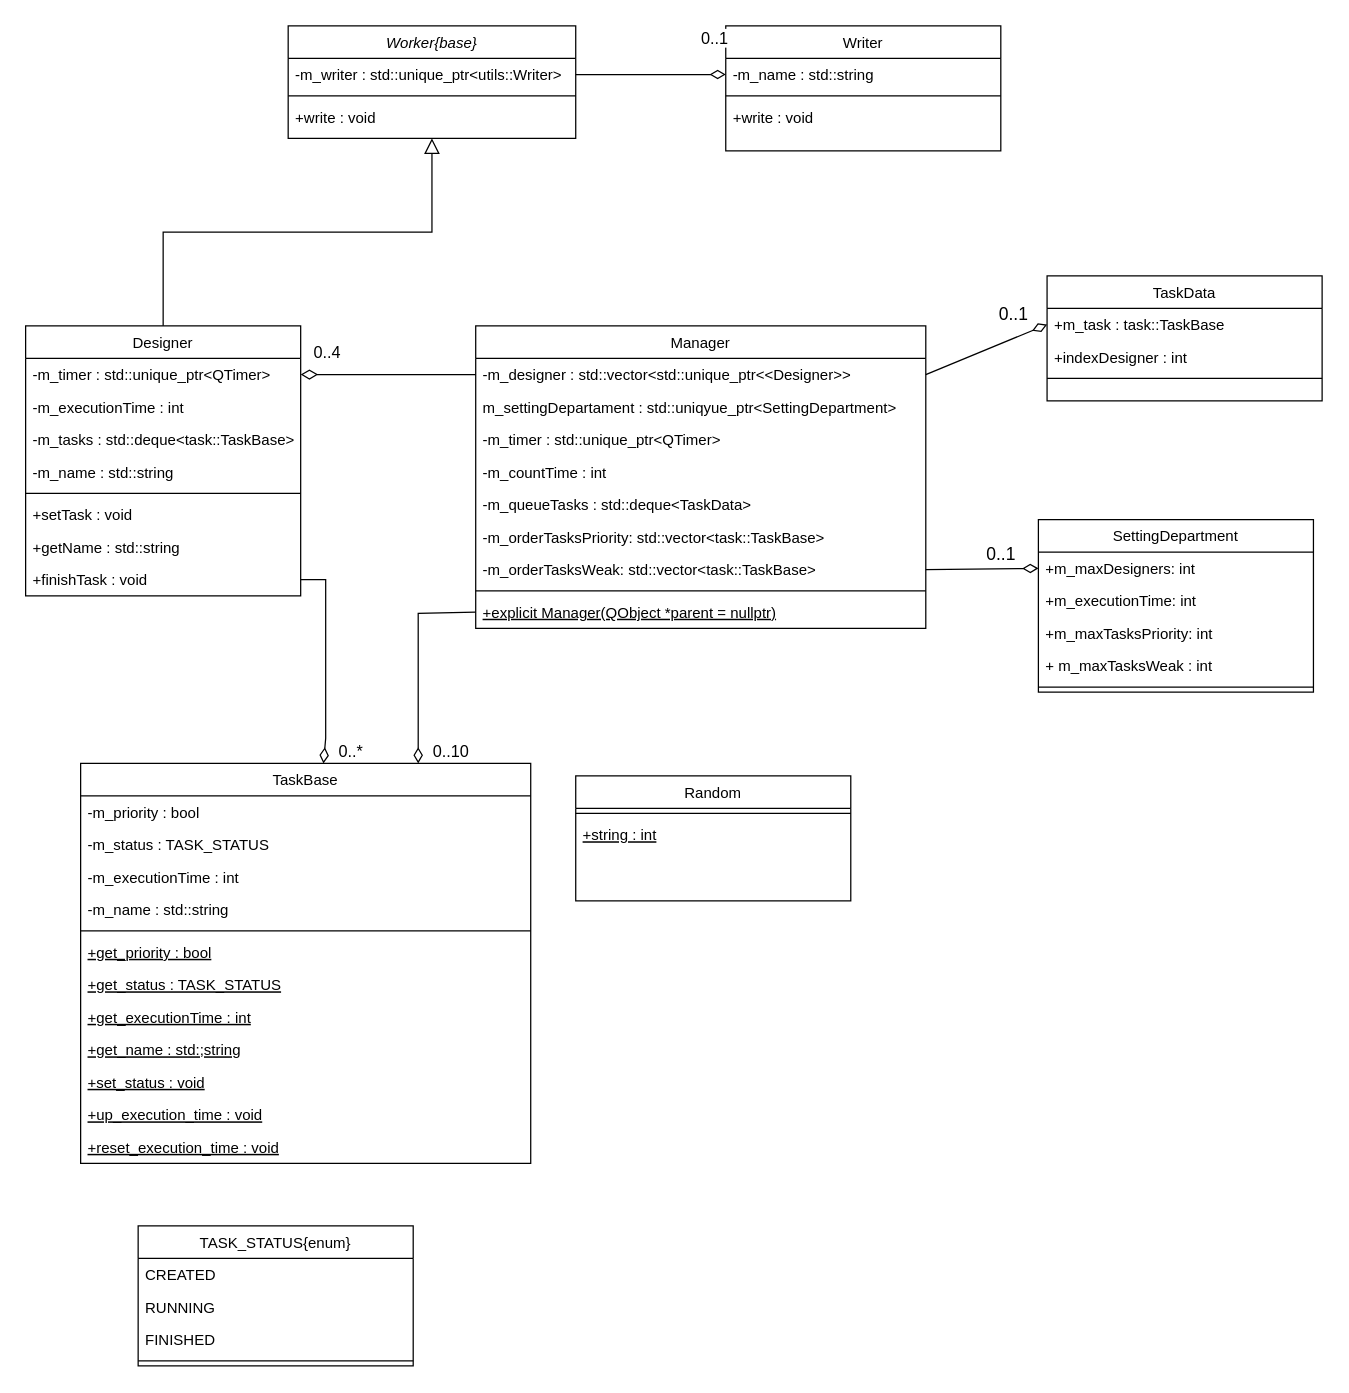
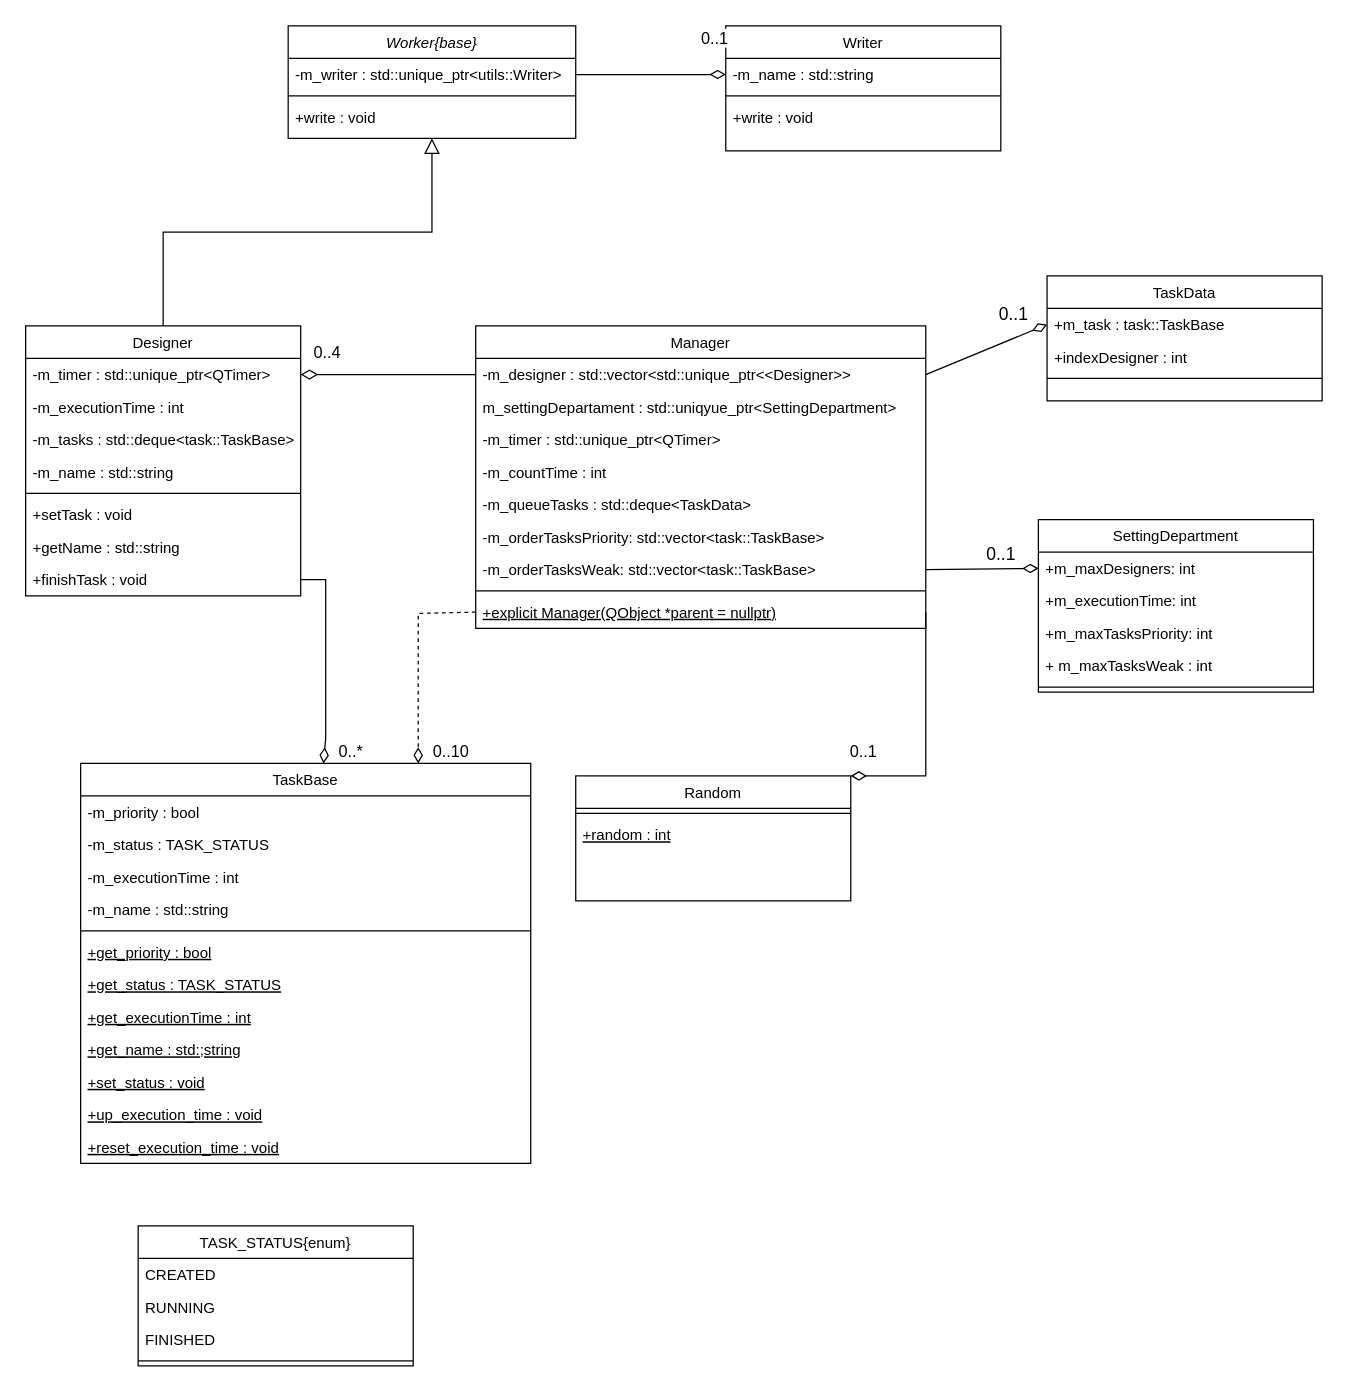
edge "+explicit Manager(QObject *parent = nullptr)" -> "TaskBase": style solid -> dashed
edge "+explicit Manager(QObject *parent = nullptr)" -> "Random": added, label "0..1"
node "+string : int": label "+string : int" -> "+random : int"
